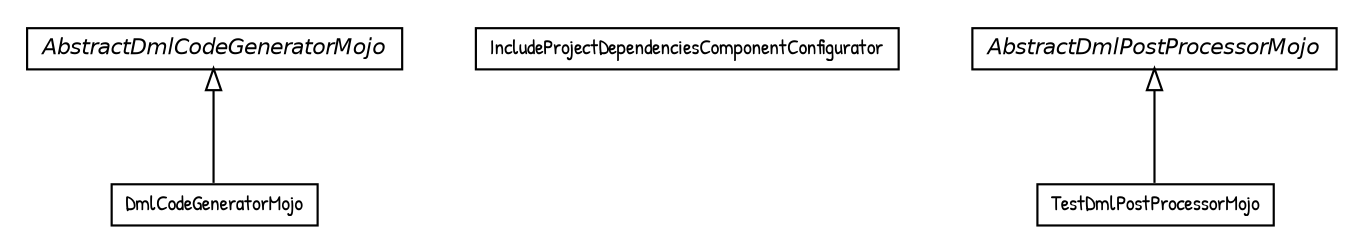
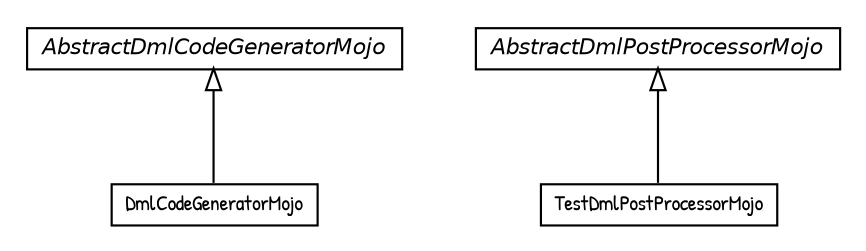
node "IncludeProjectDependenciesComponentConfigurator": removed
